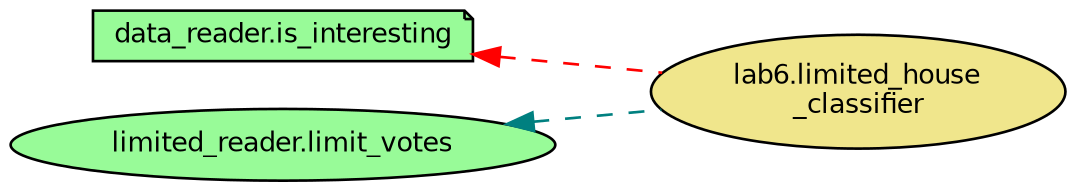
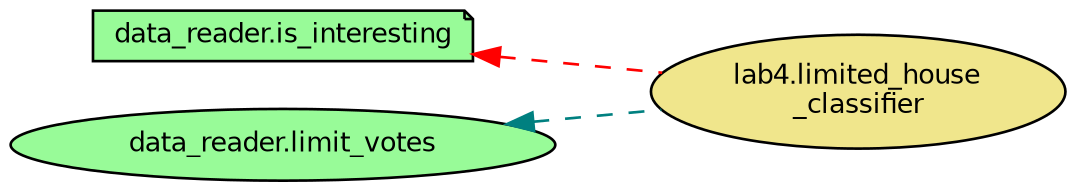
node "lab6.limited_house _classifier": label "lab6.limited_house _classifier" -> "lab4.limited_house _classifier"
node "limited_reader.limit_votes": label "limited_reader.limit_votes" -> "data_reader.limit_votes"
